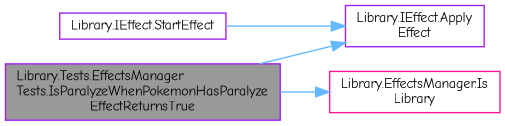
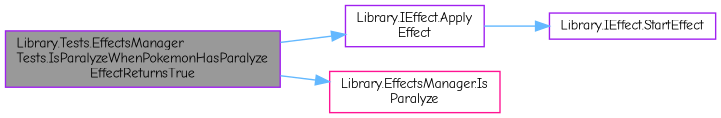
edge "Library.IEffect.StartEffect" -> "Library.IEffect.Apply Effect": reversed
node "Library.EffectsManager.Is Library": label "Library.EffectsManager.Is Library" -> "Library.EffectsManager.Is Paralyze"
